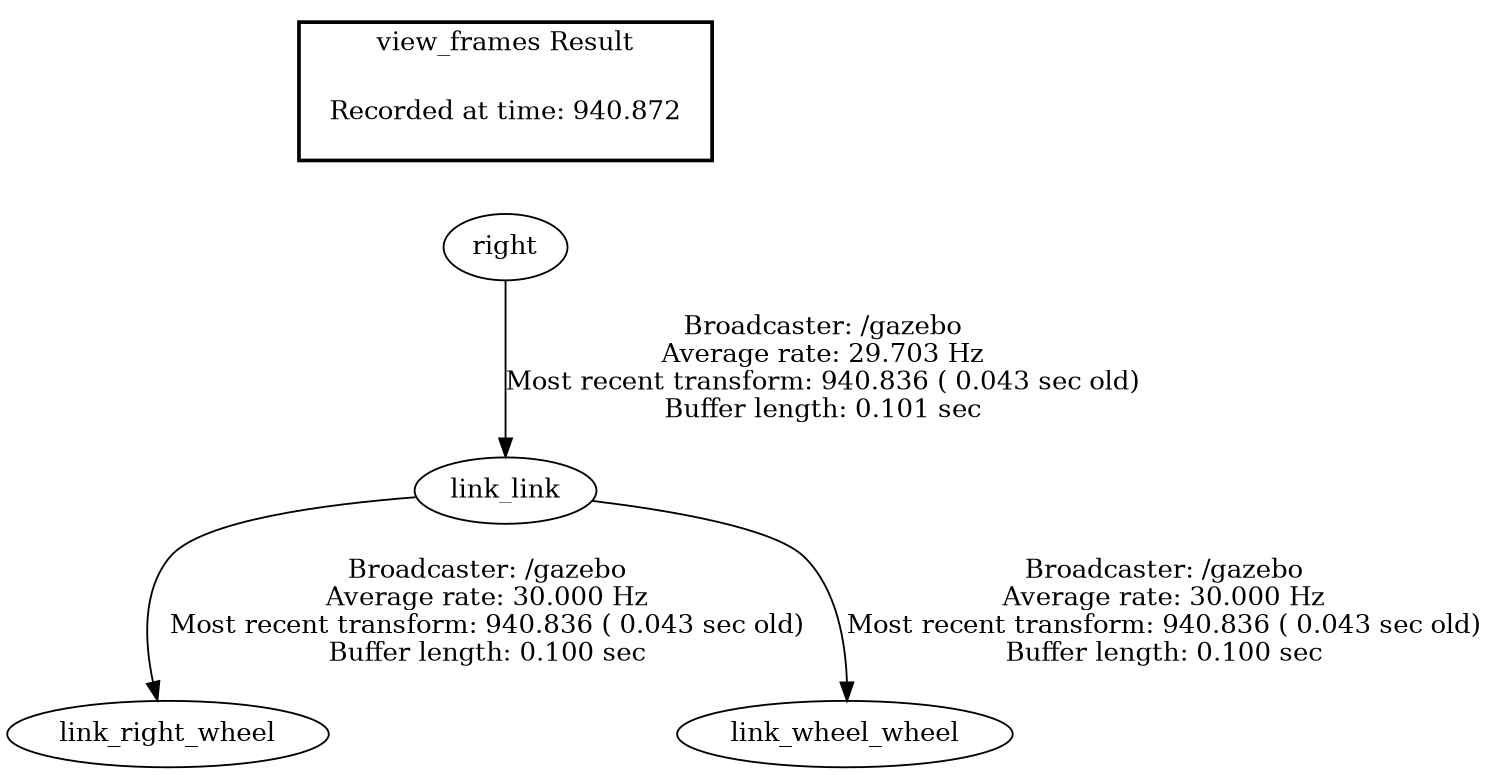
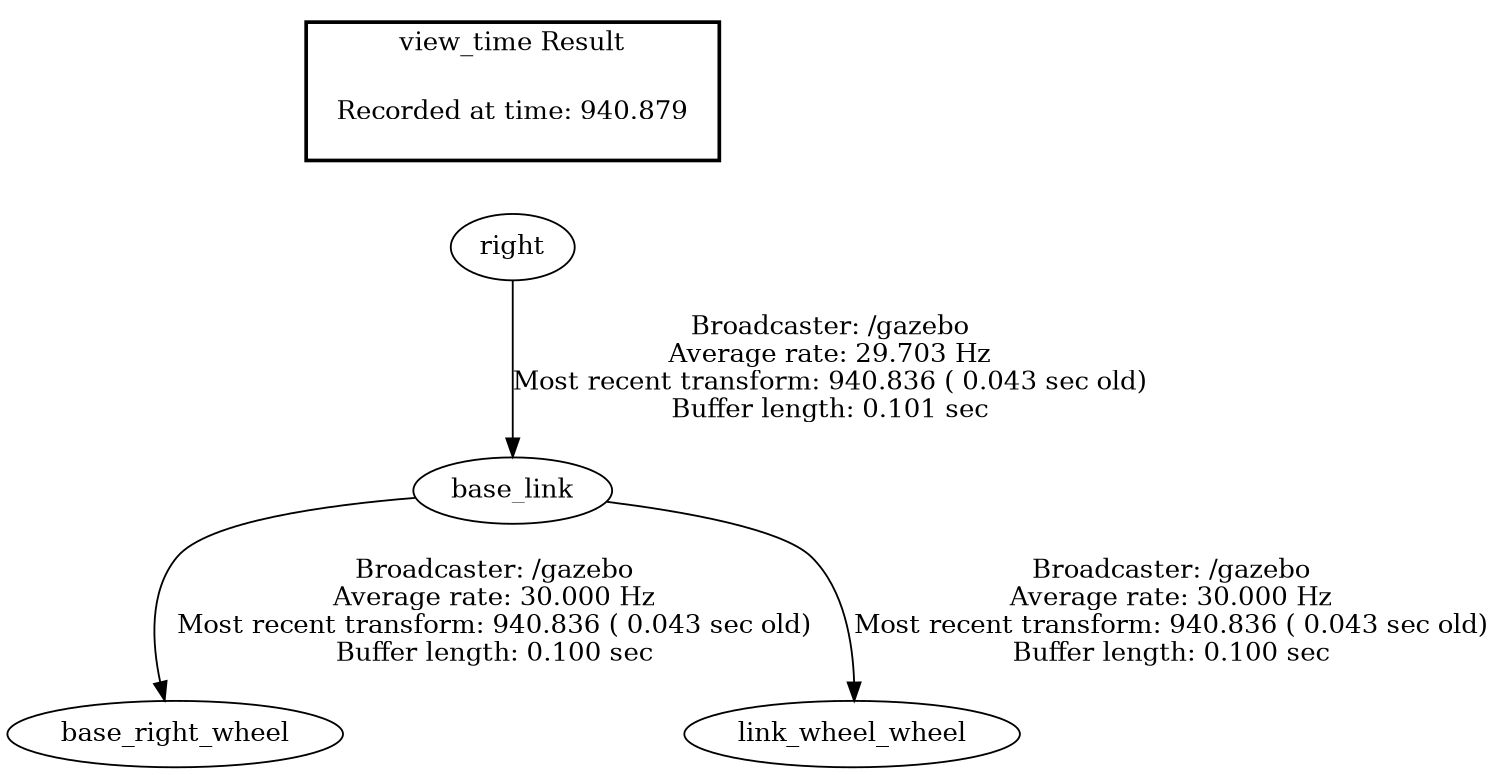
cluster "view_frames Result": label "view_frames Result" -> "view_time Result"
node "Recorded at time: 940.872": label "Recorded at time: 940.872" -> "Recorded at time: 940.879"
node "link_link": label "link_link" -> "base_link"
node "link_right_wheel": label "link_right_wheel" -> "base_right_wheel"
